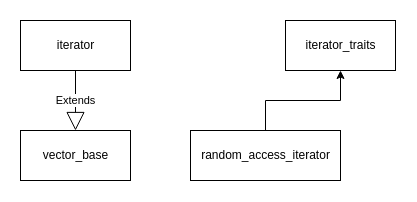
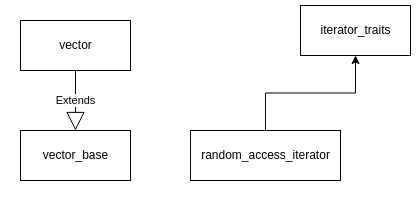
node "iterator": label "iterator" -> "vector"
node "iterator_traits": moved (341, 46) -> (356, 31)
